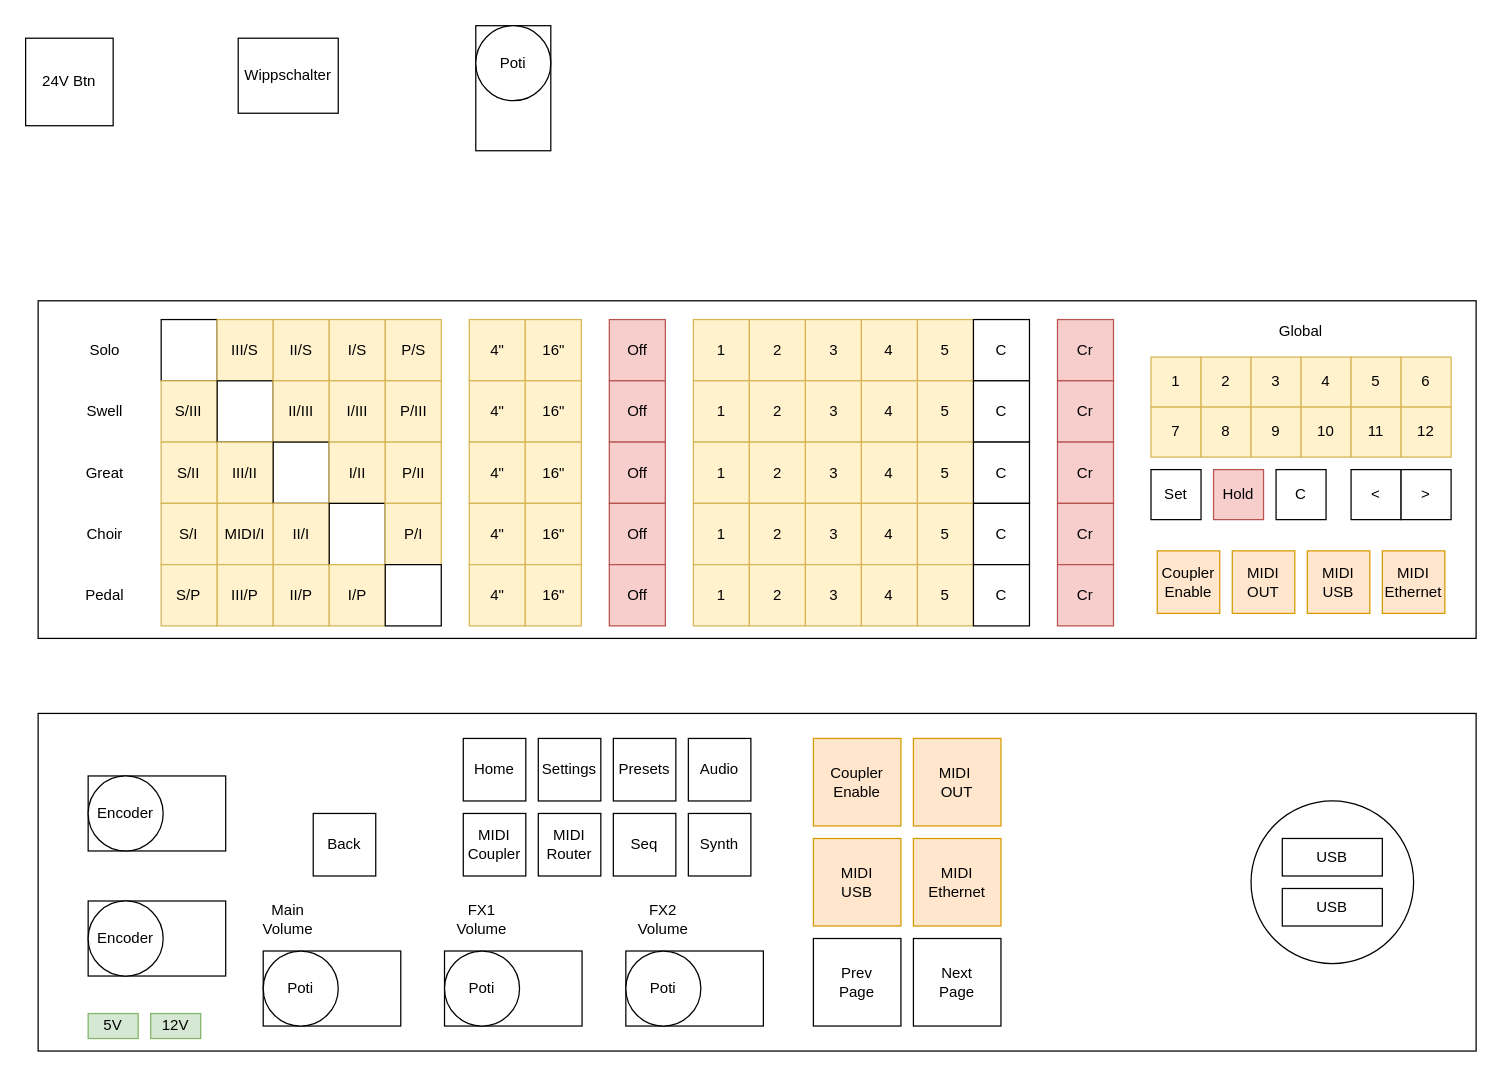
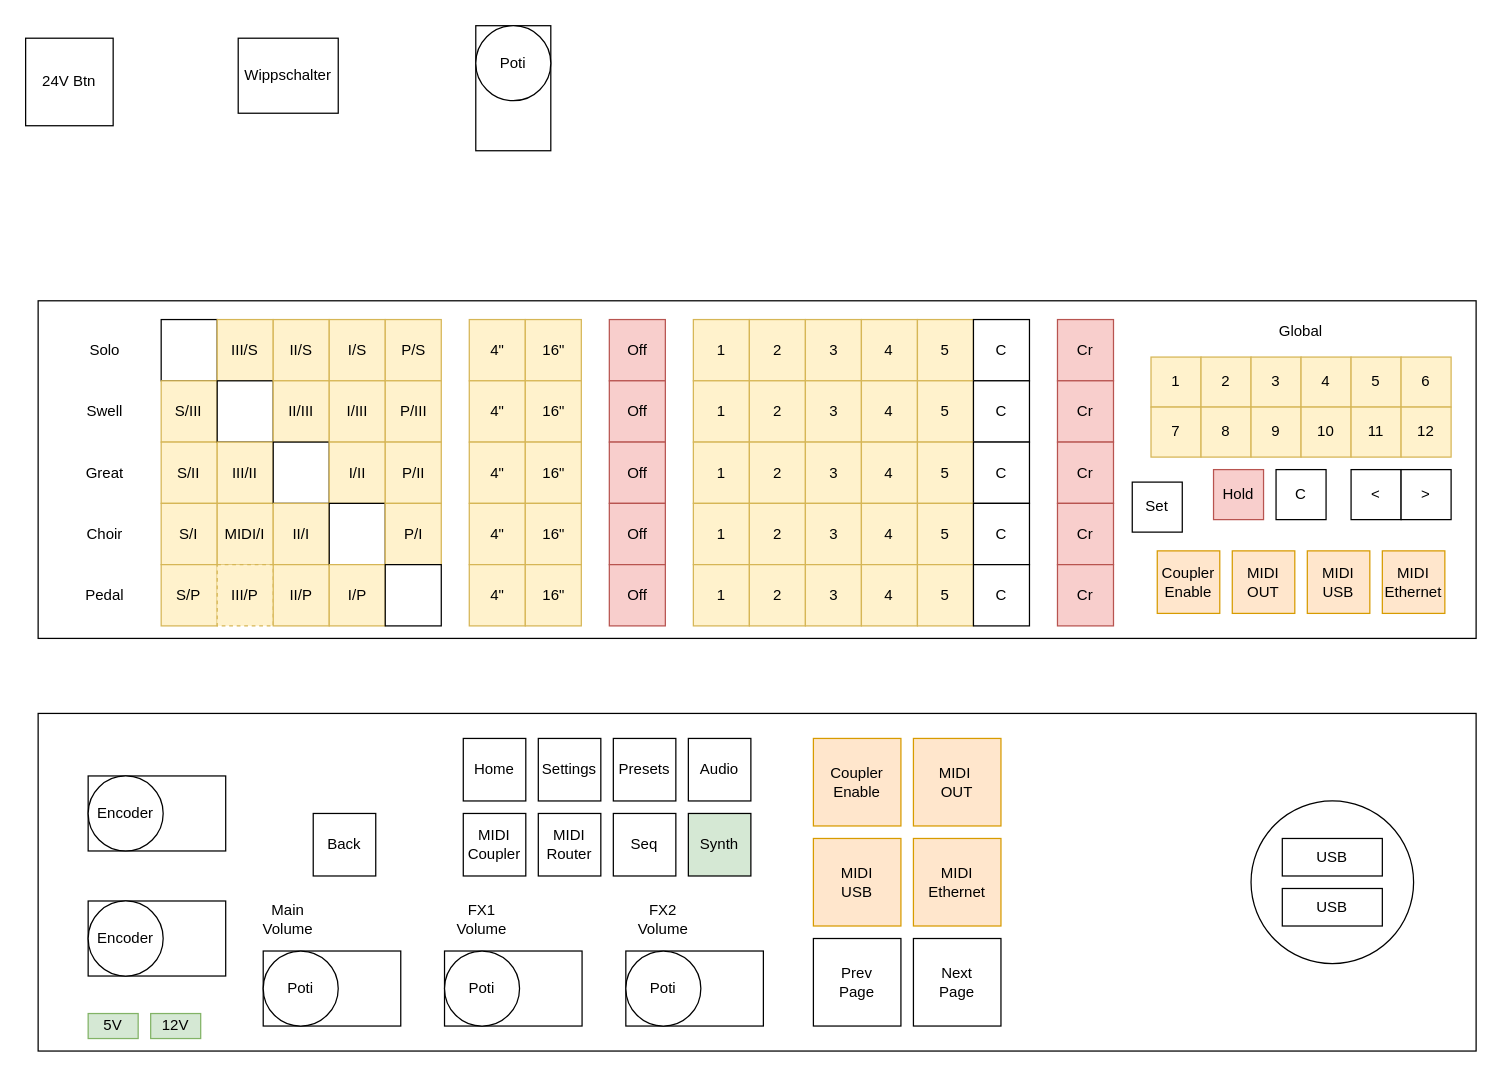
node "Set": moved (1176, 494) -> (1157, 507)
node "III/P": style solid -> dashed
node "Synth": fillcolor #ffffff -> #d5e8d4
